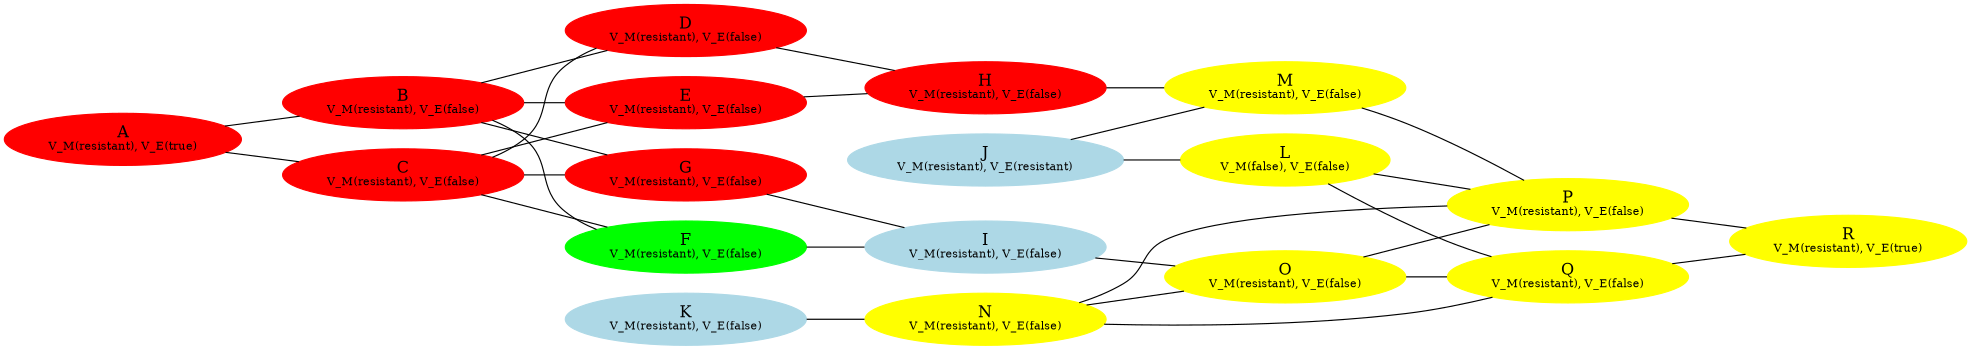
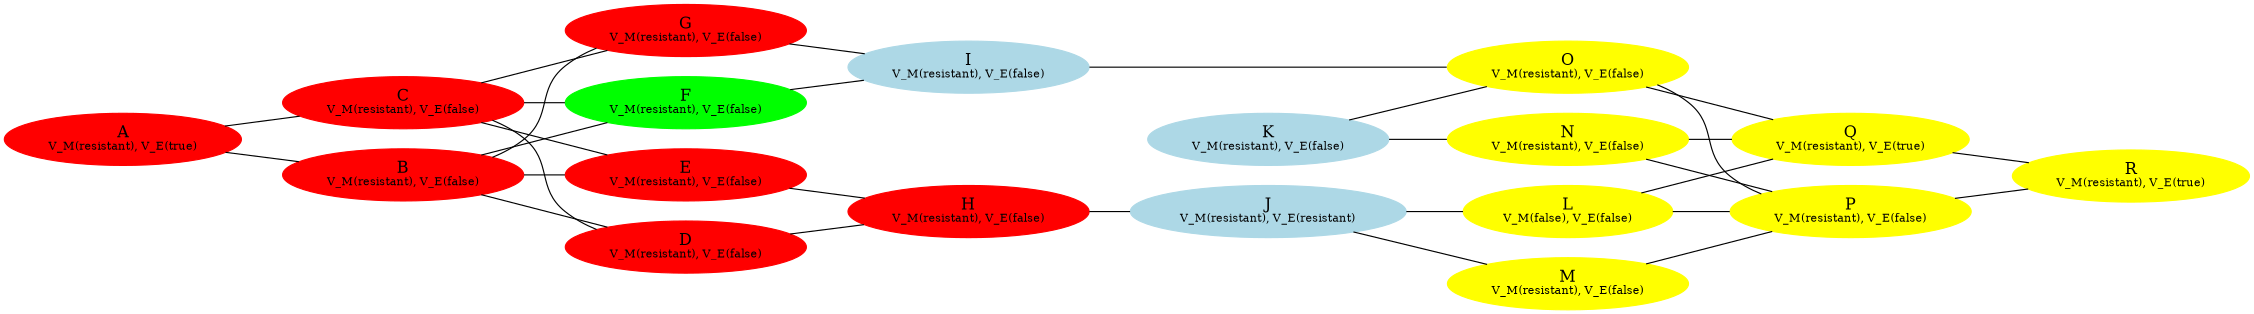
edge "H" -- "M": now "H" -- "J"
node "Q": text "V_M(resistant), V_E(false)" -> "V_M(resistant), V_E(true)"
edge "O" -- "N": now "O" -- "K"
